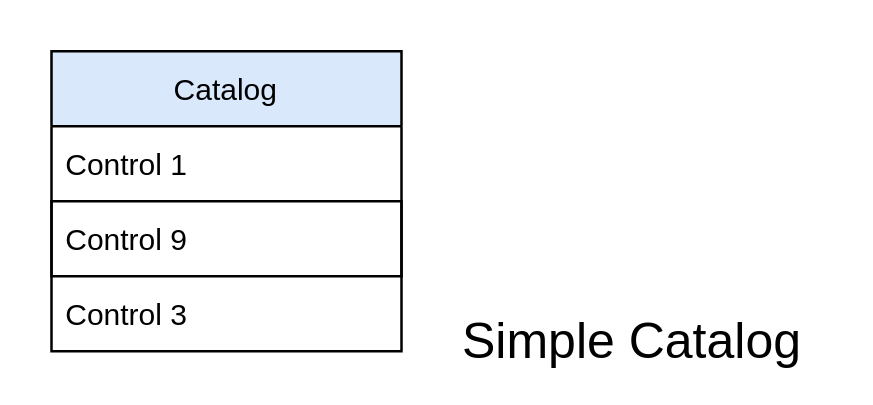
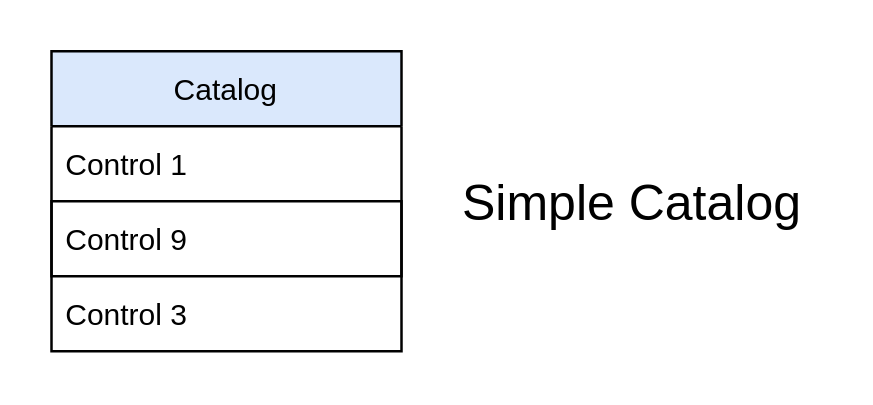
node "Simple Catalog": moved (631, 339) -> (631, 201)
